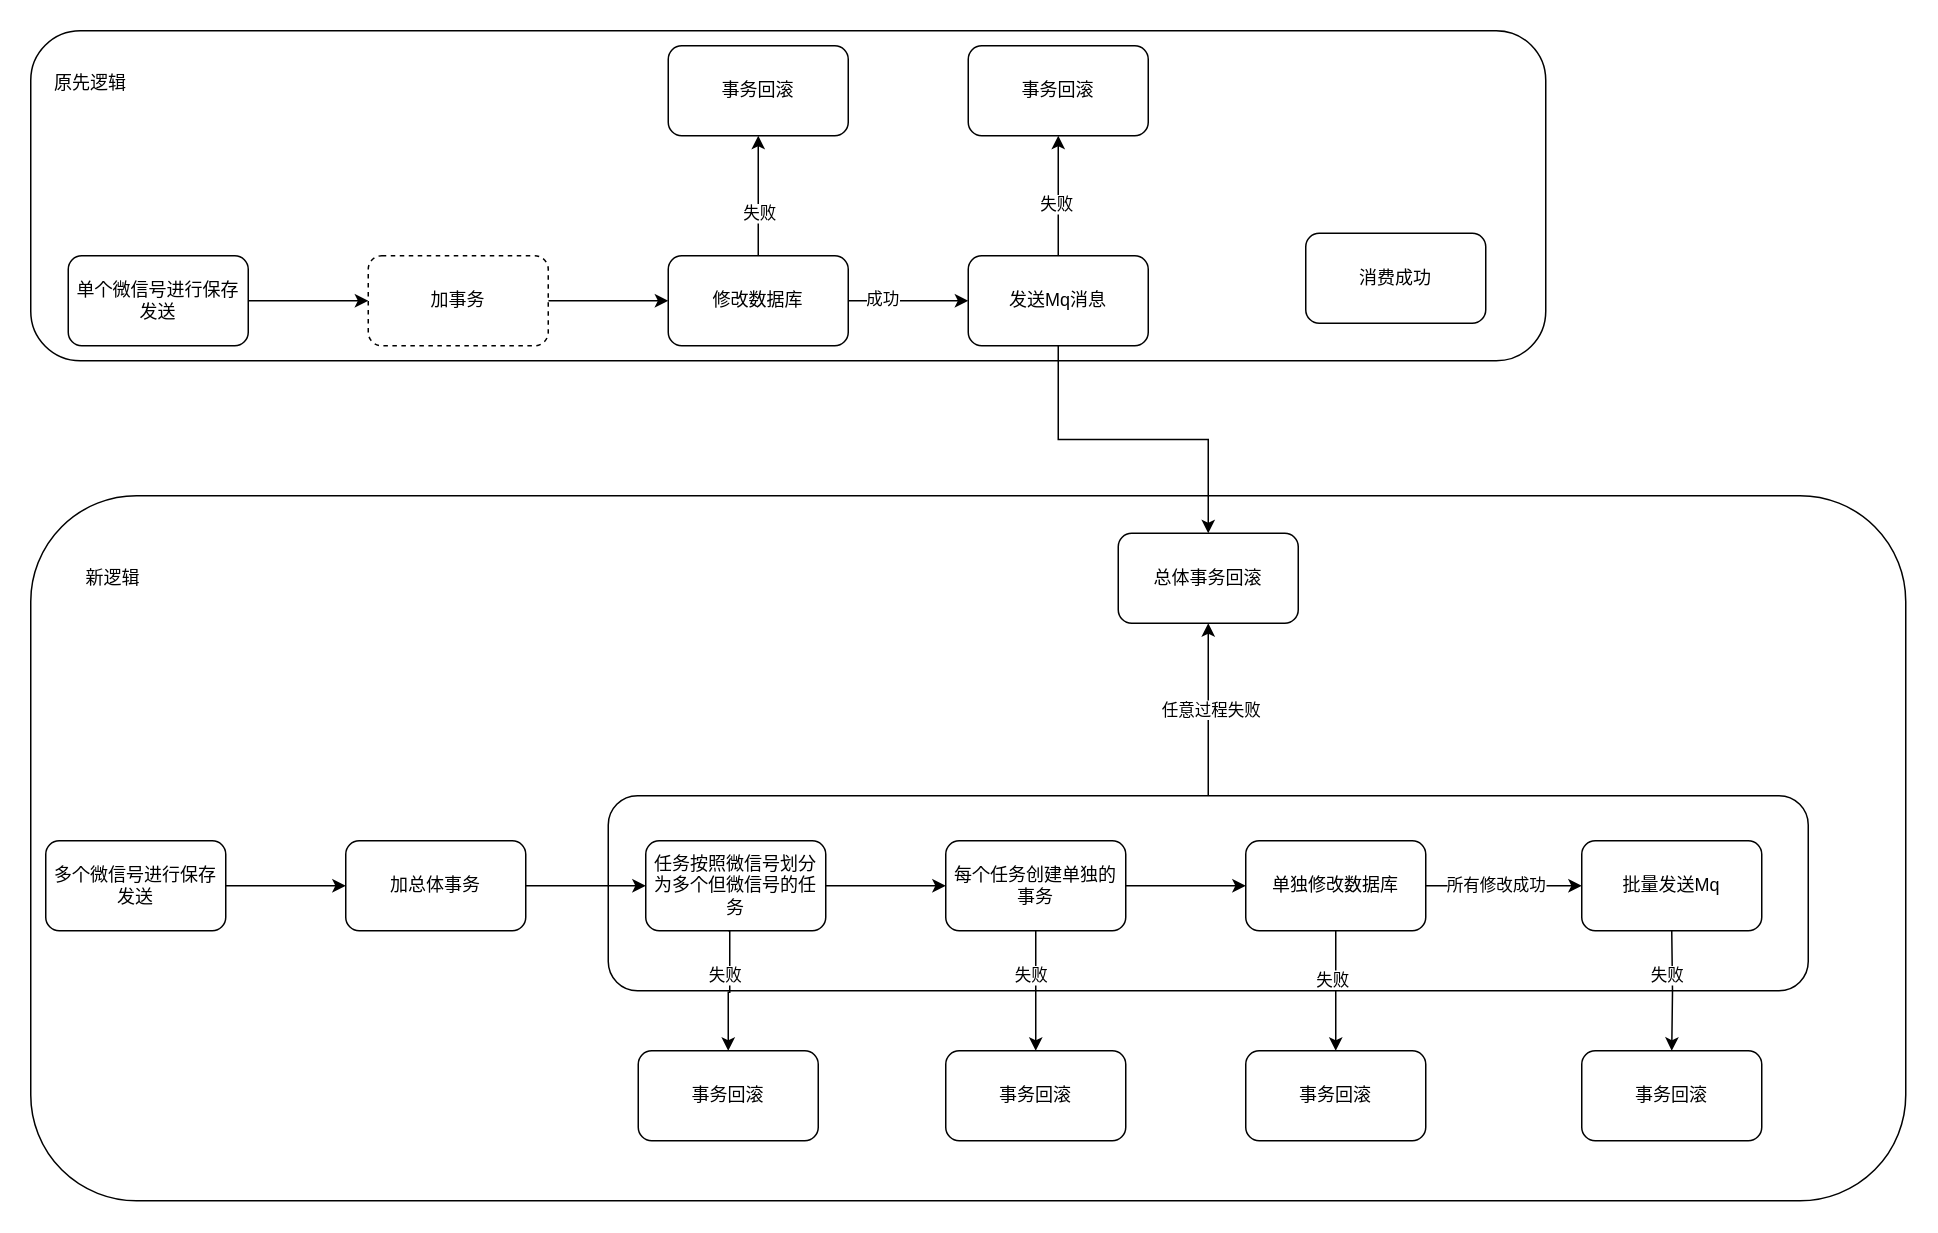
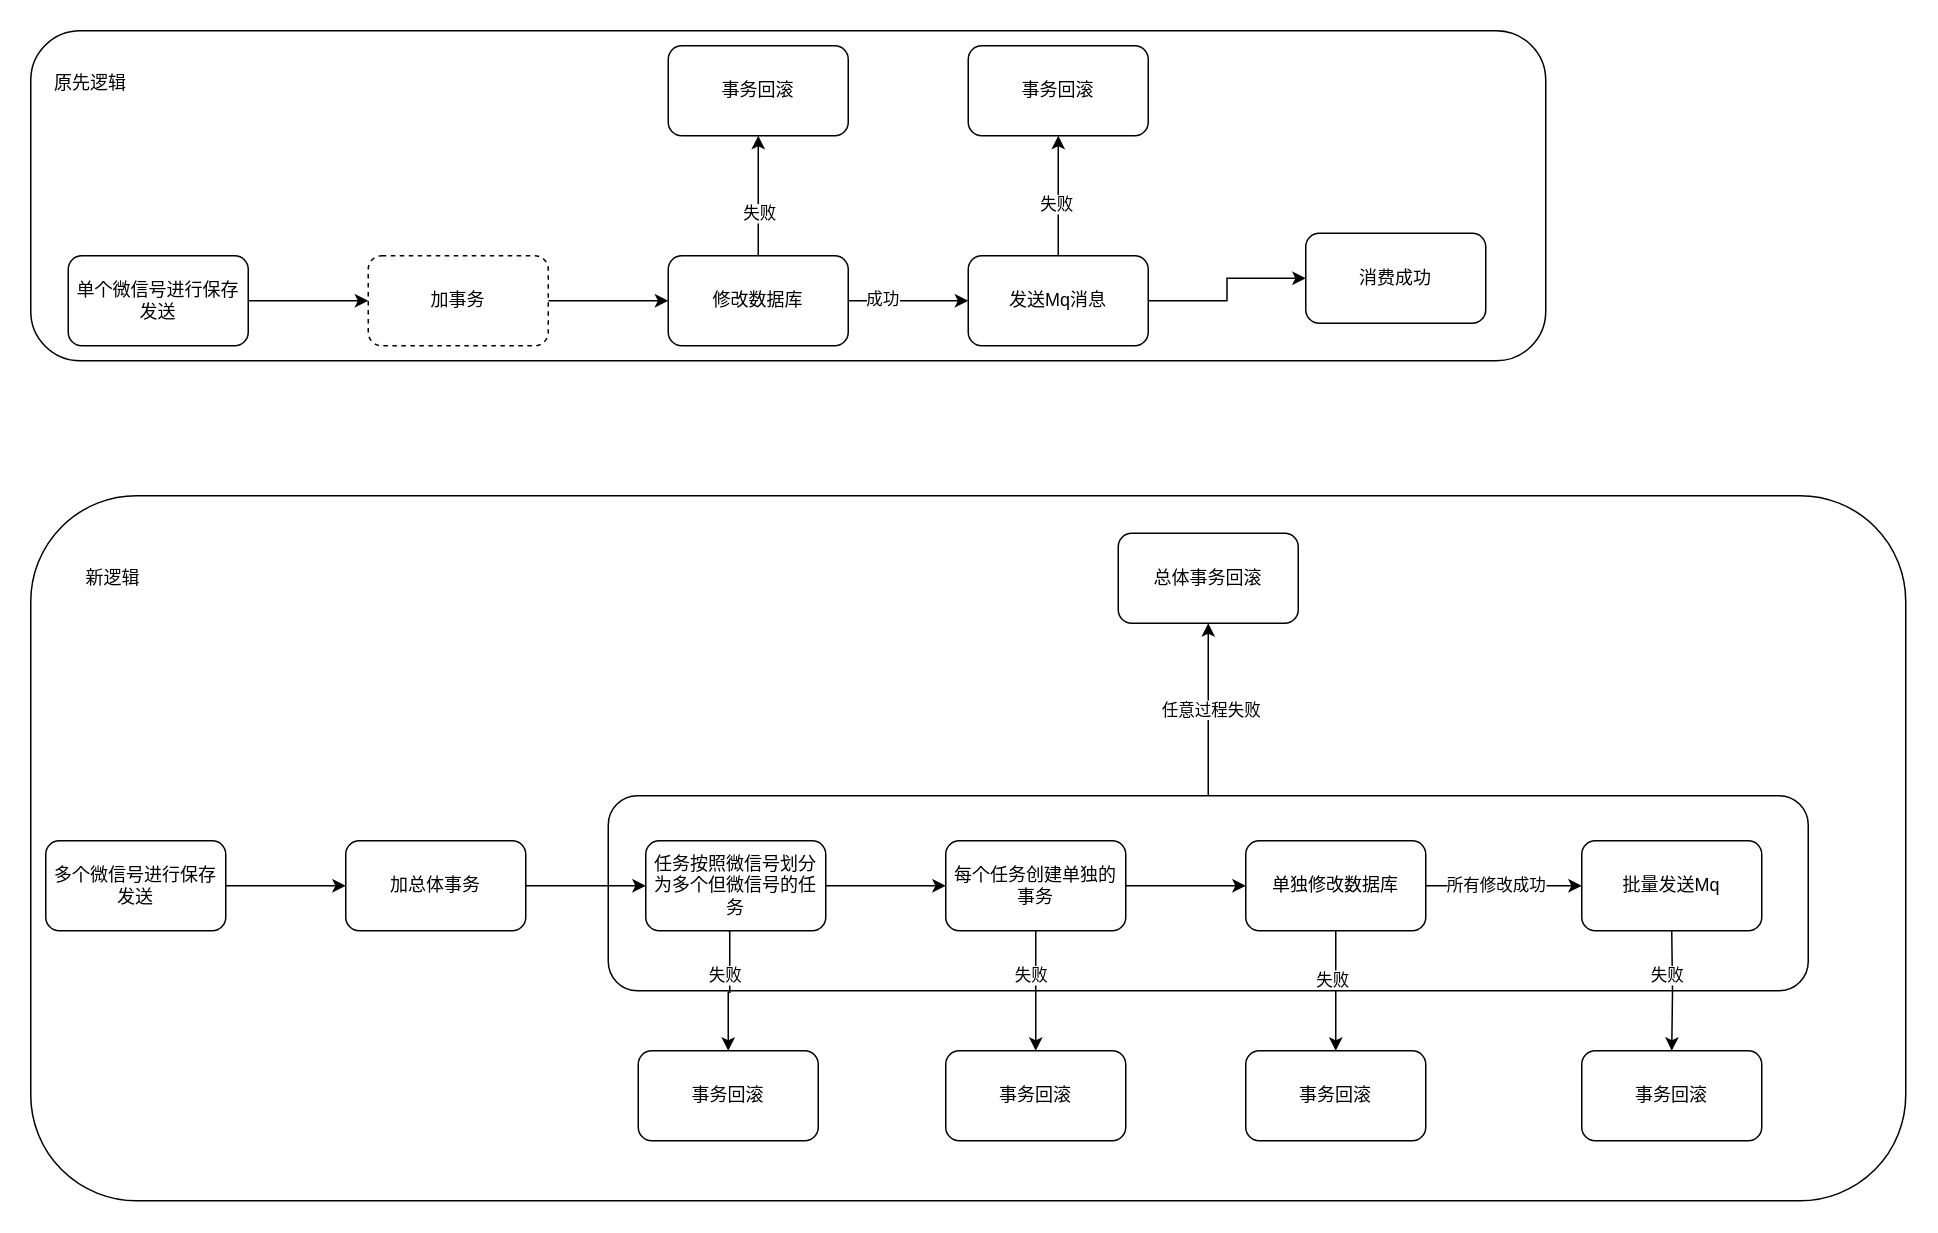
edge "发送Mq消息" -> "总体事务回滚": now "发送Mq消息" -> "消费成功"
